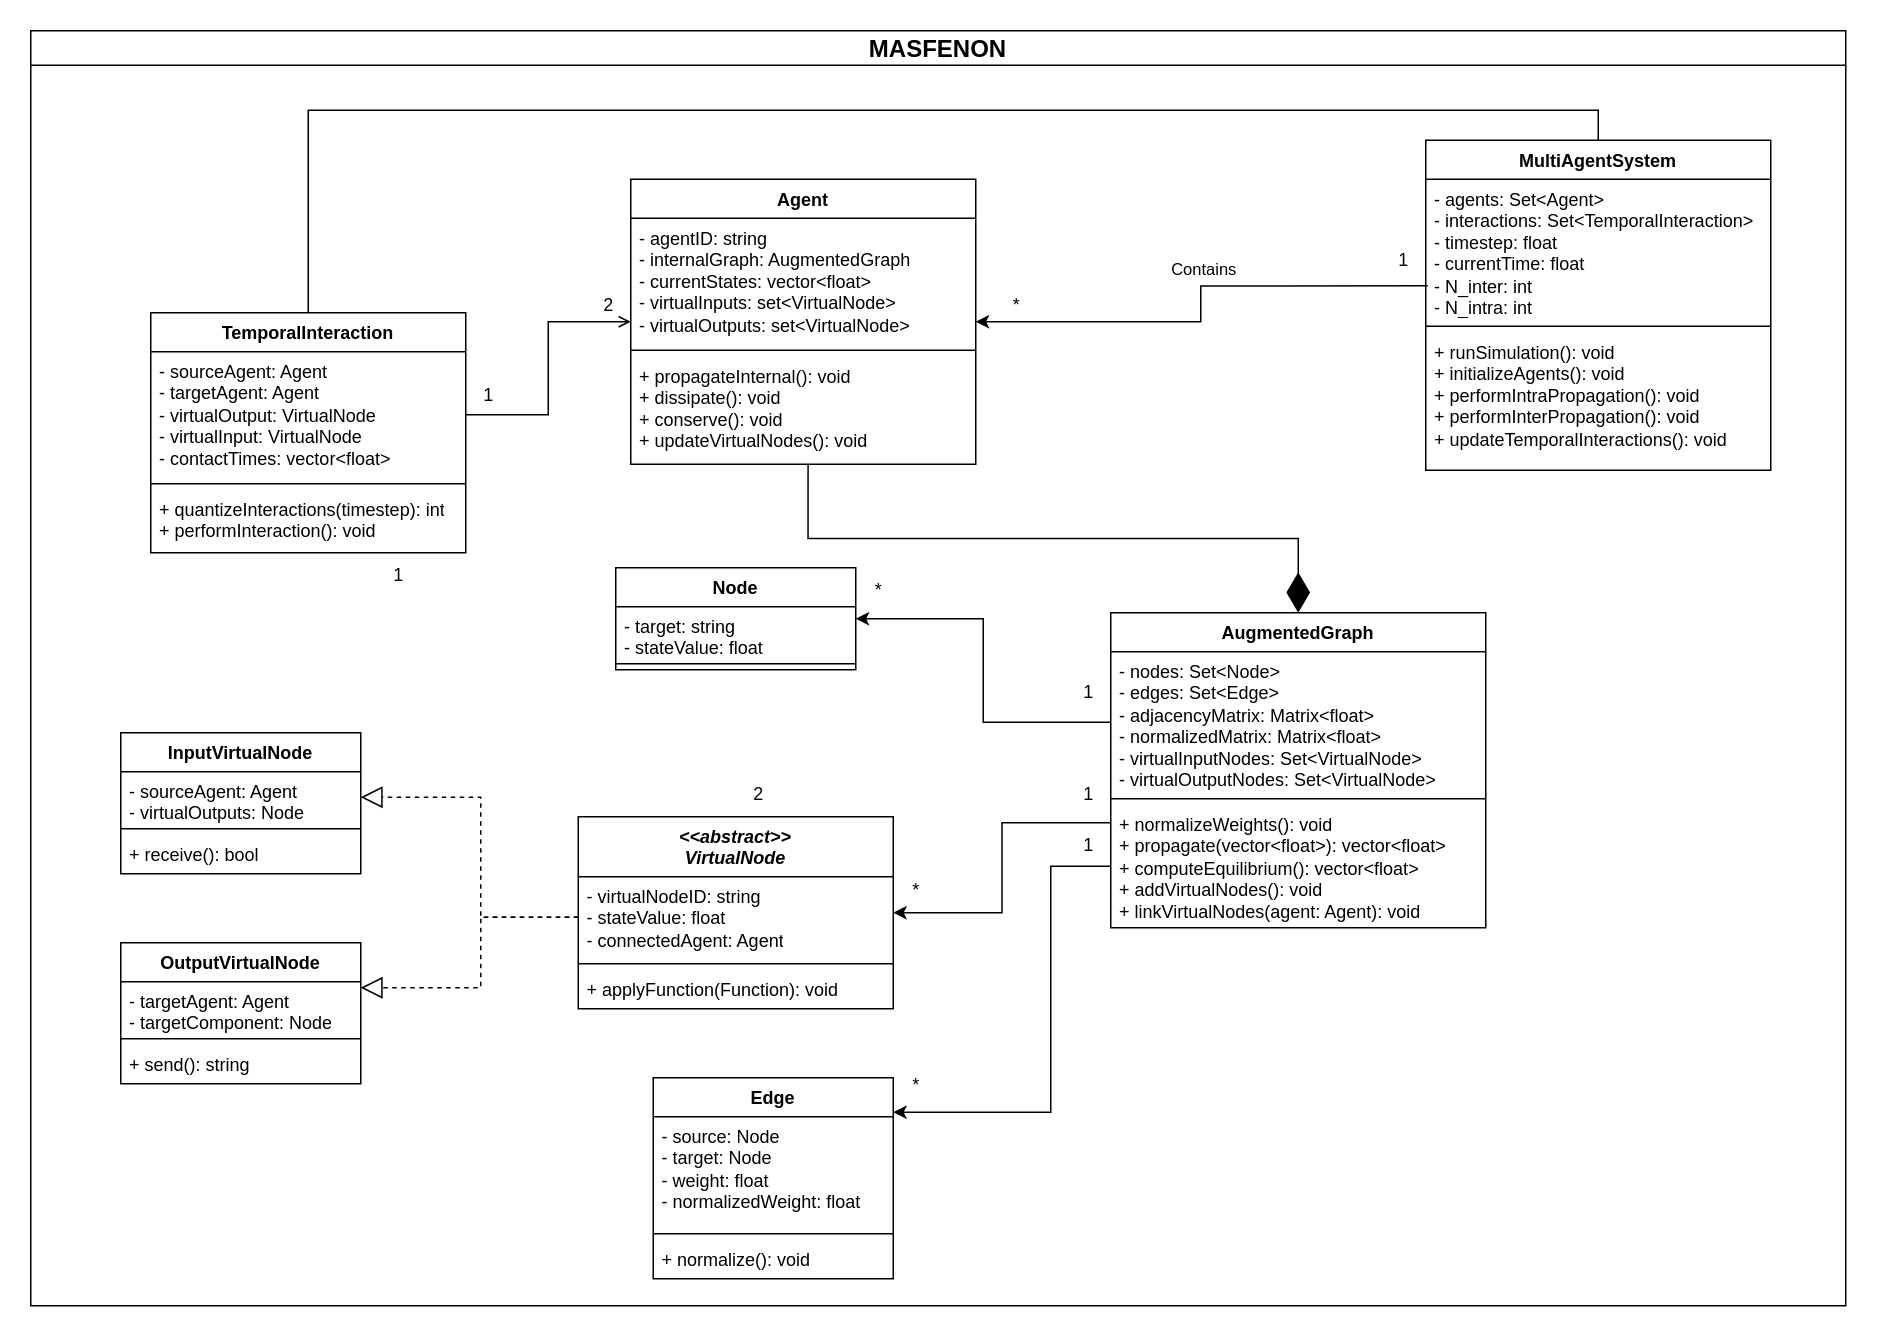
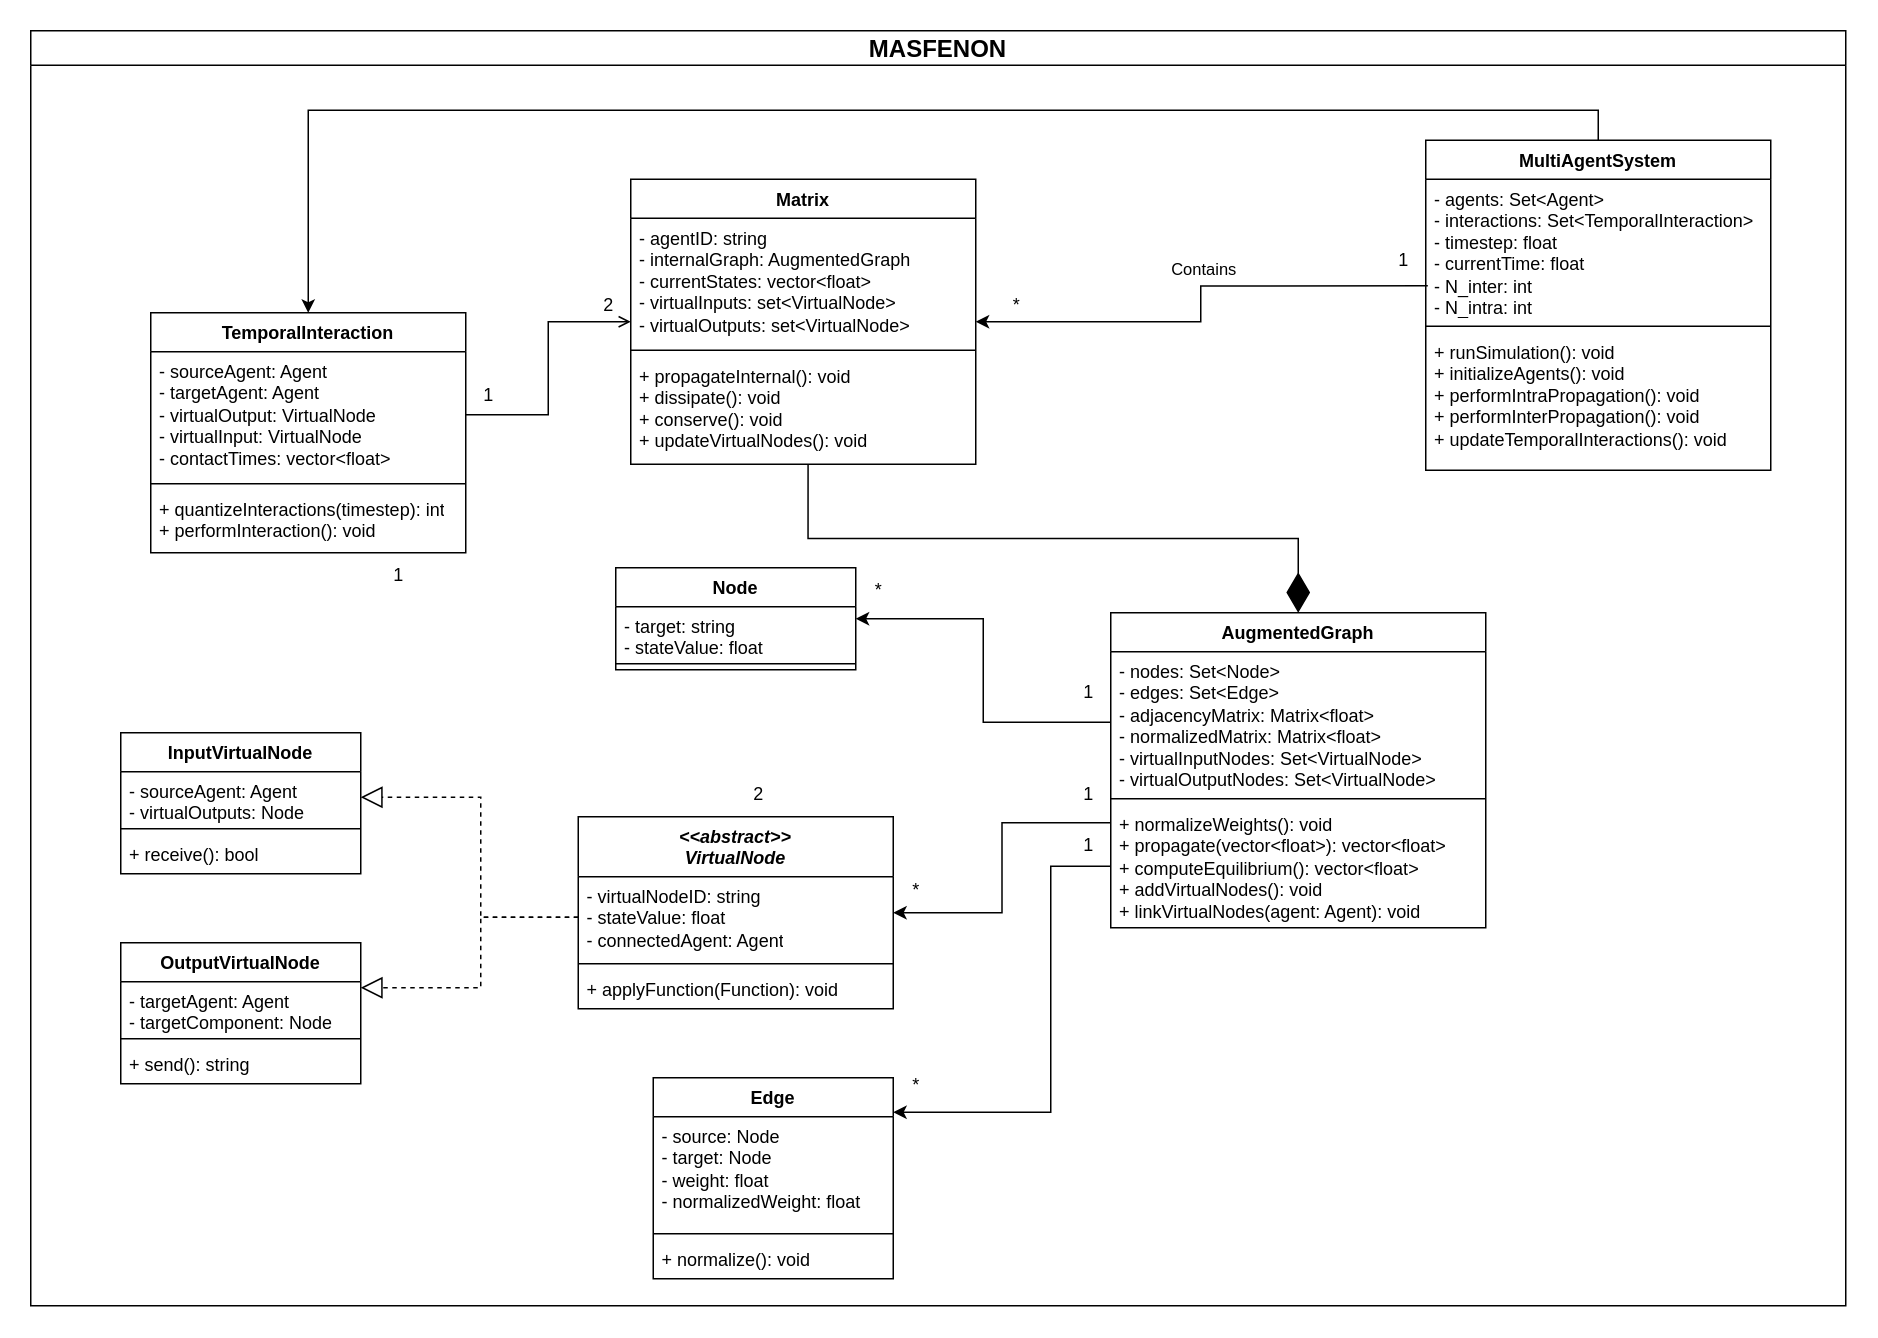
node "Agent": label "Agent" -> "Matrix"
edge "MultiAgentSystem" -- "TemporalInteraction": arrowhead none -> classic
